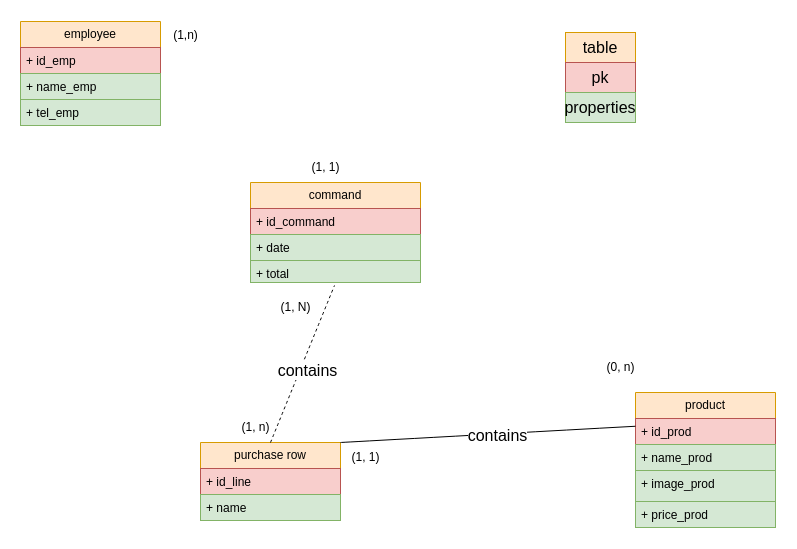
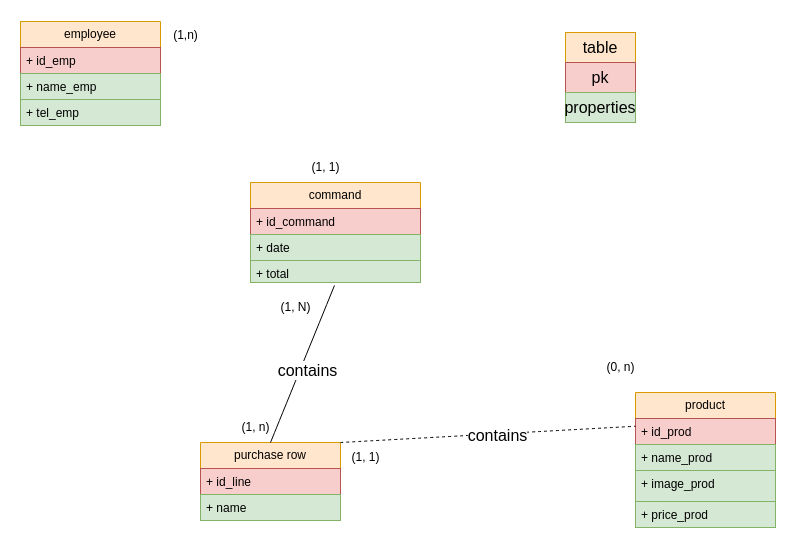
edge "+ total" -- "purchase row": style dashed -> solid
edge "product" -- "purchase row": style solid -> dashed
